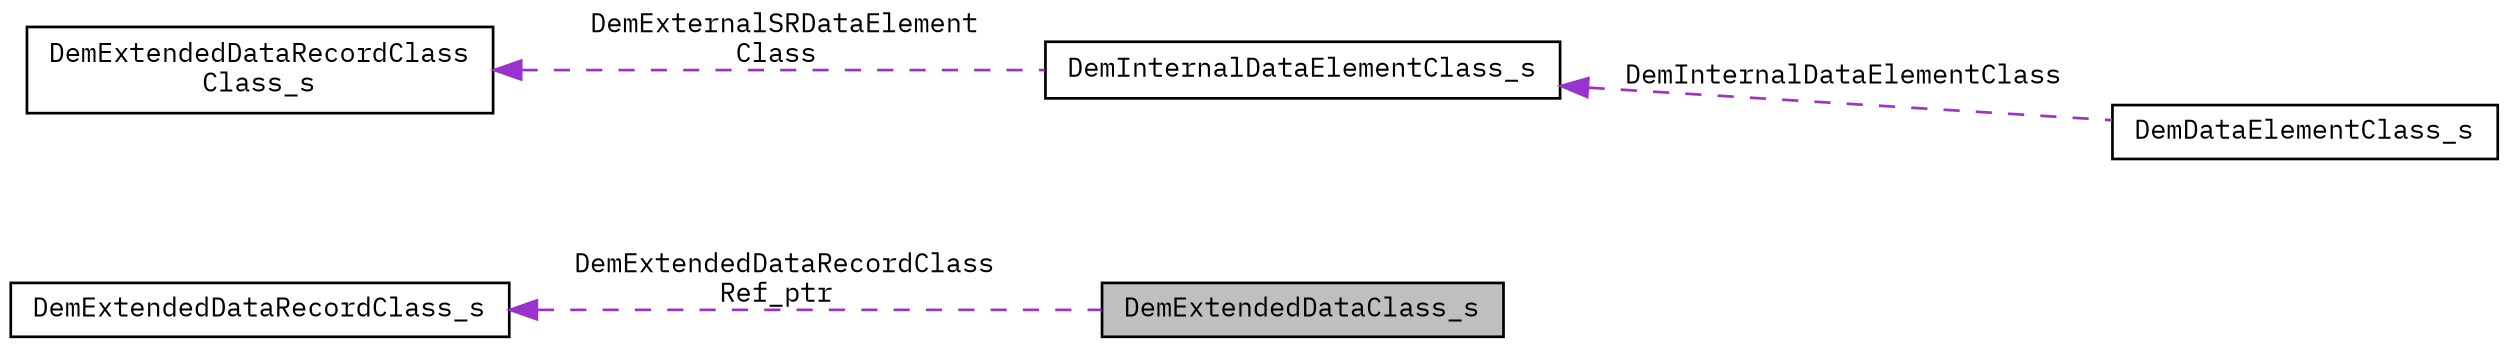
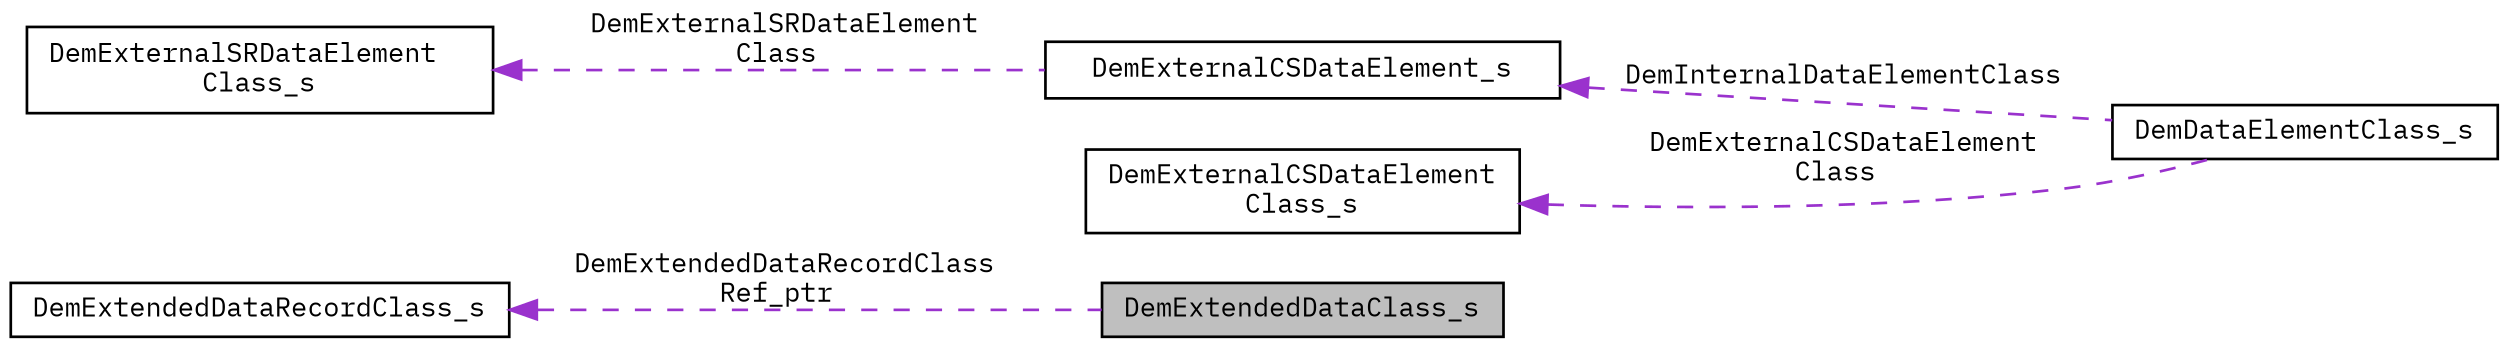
node "DemExtendedDataRecordClass Class_s": label "DemExtendedDataRecordClass Class_s" -> "DemExternalSRDataElement Class_s"
node "DemInternalDataElementClass_s": label "DemInternalDataElementClass_s" -> "DemExternalCSDataElement_s"
node "DemExternalCSDataElement Class_s": added
